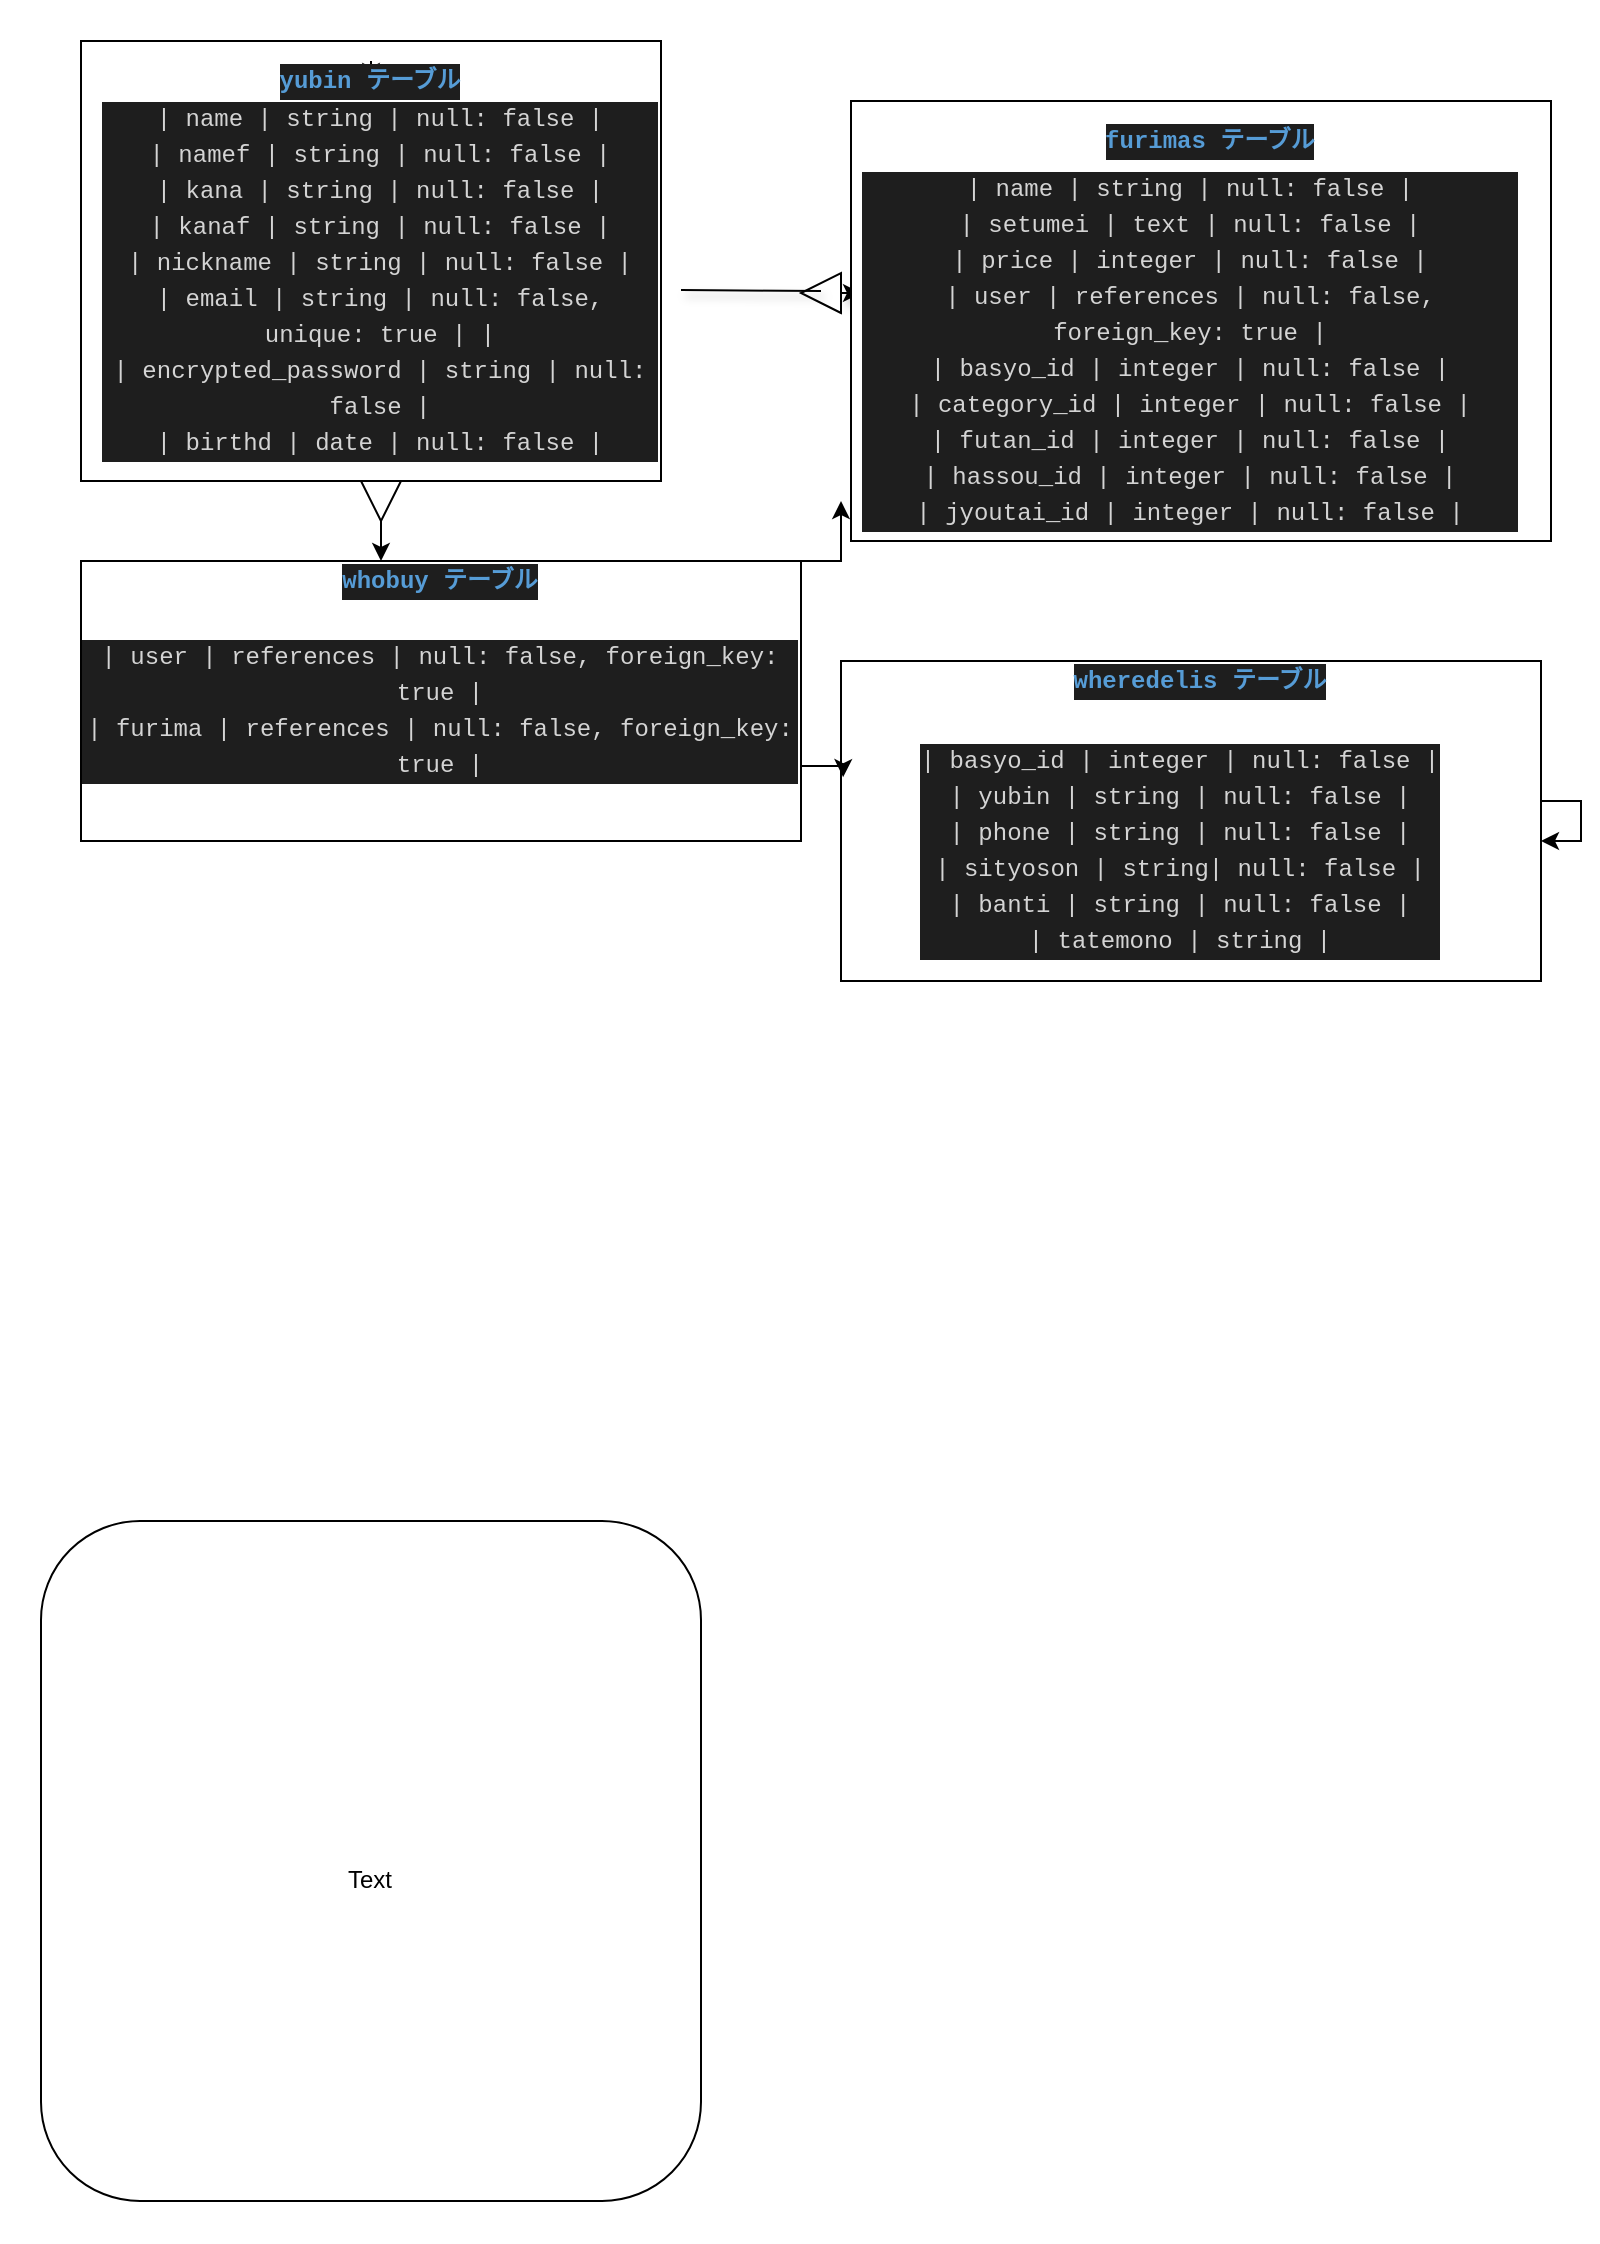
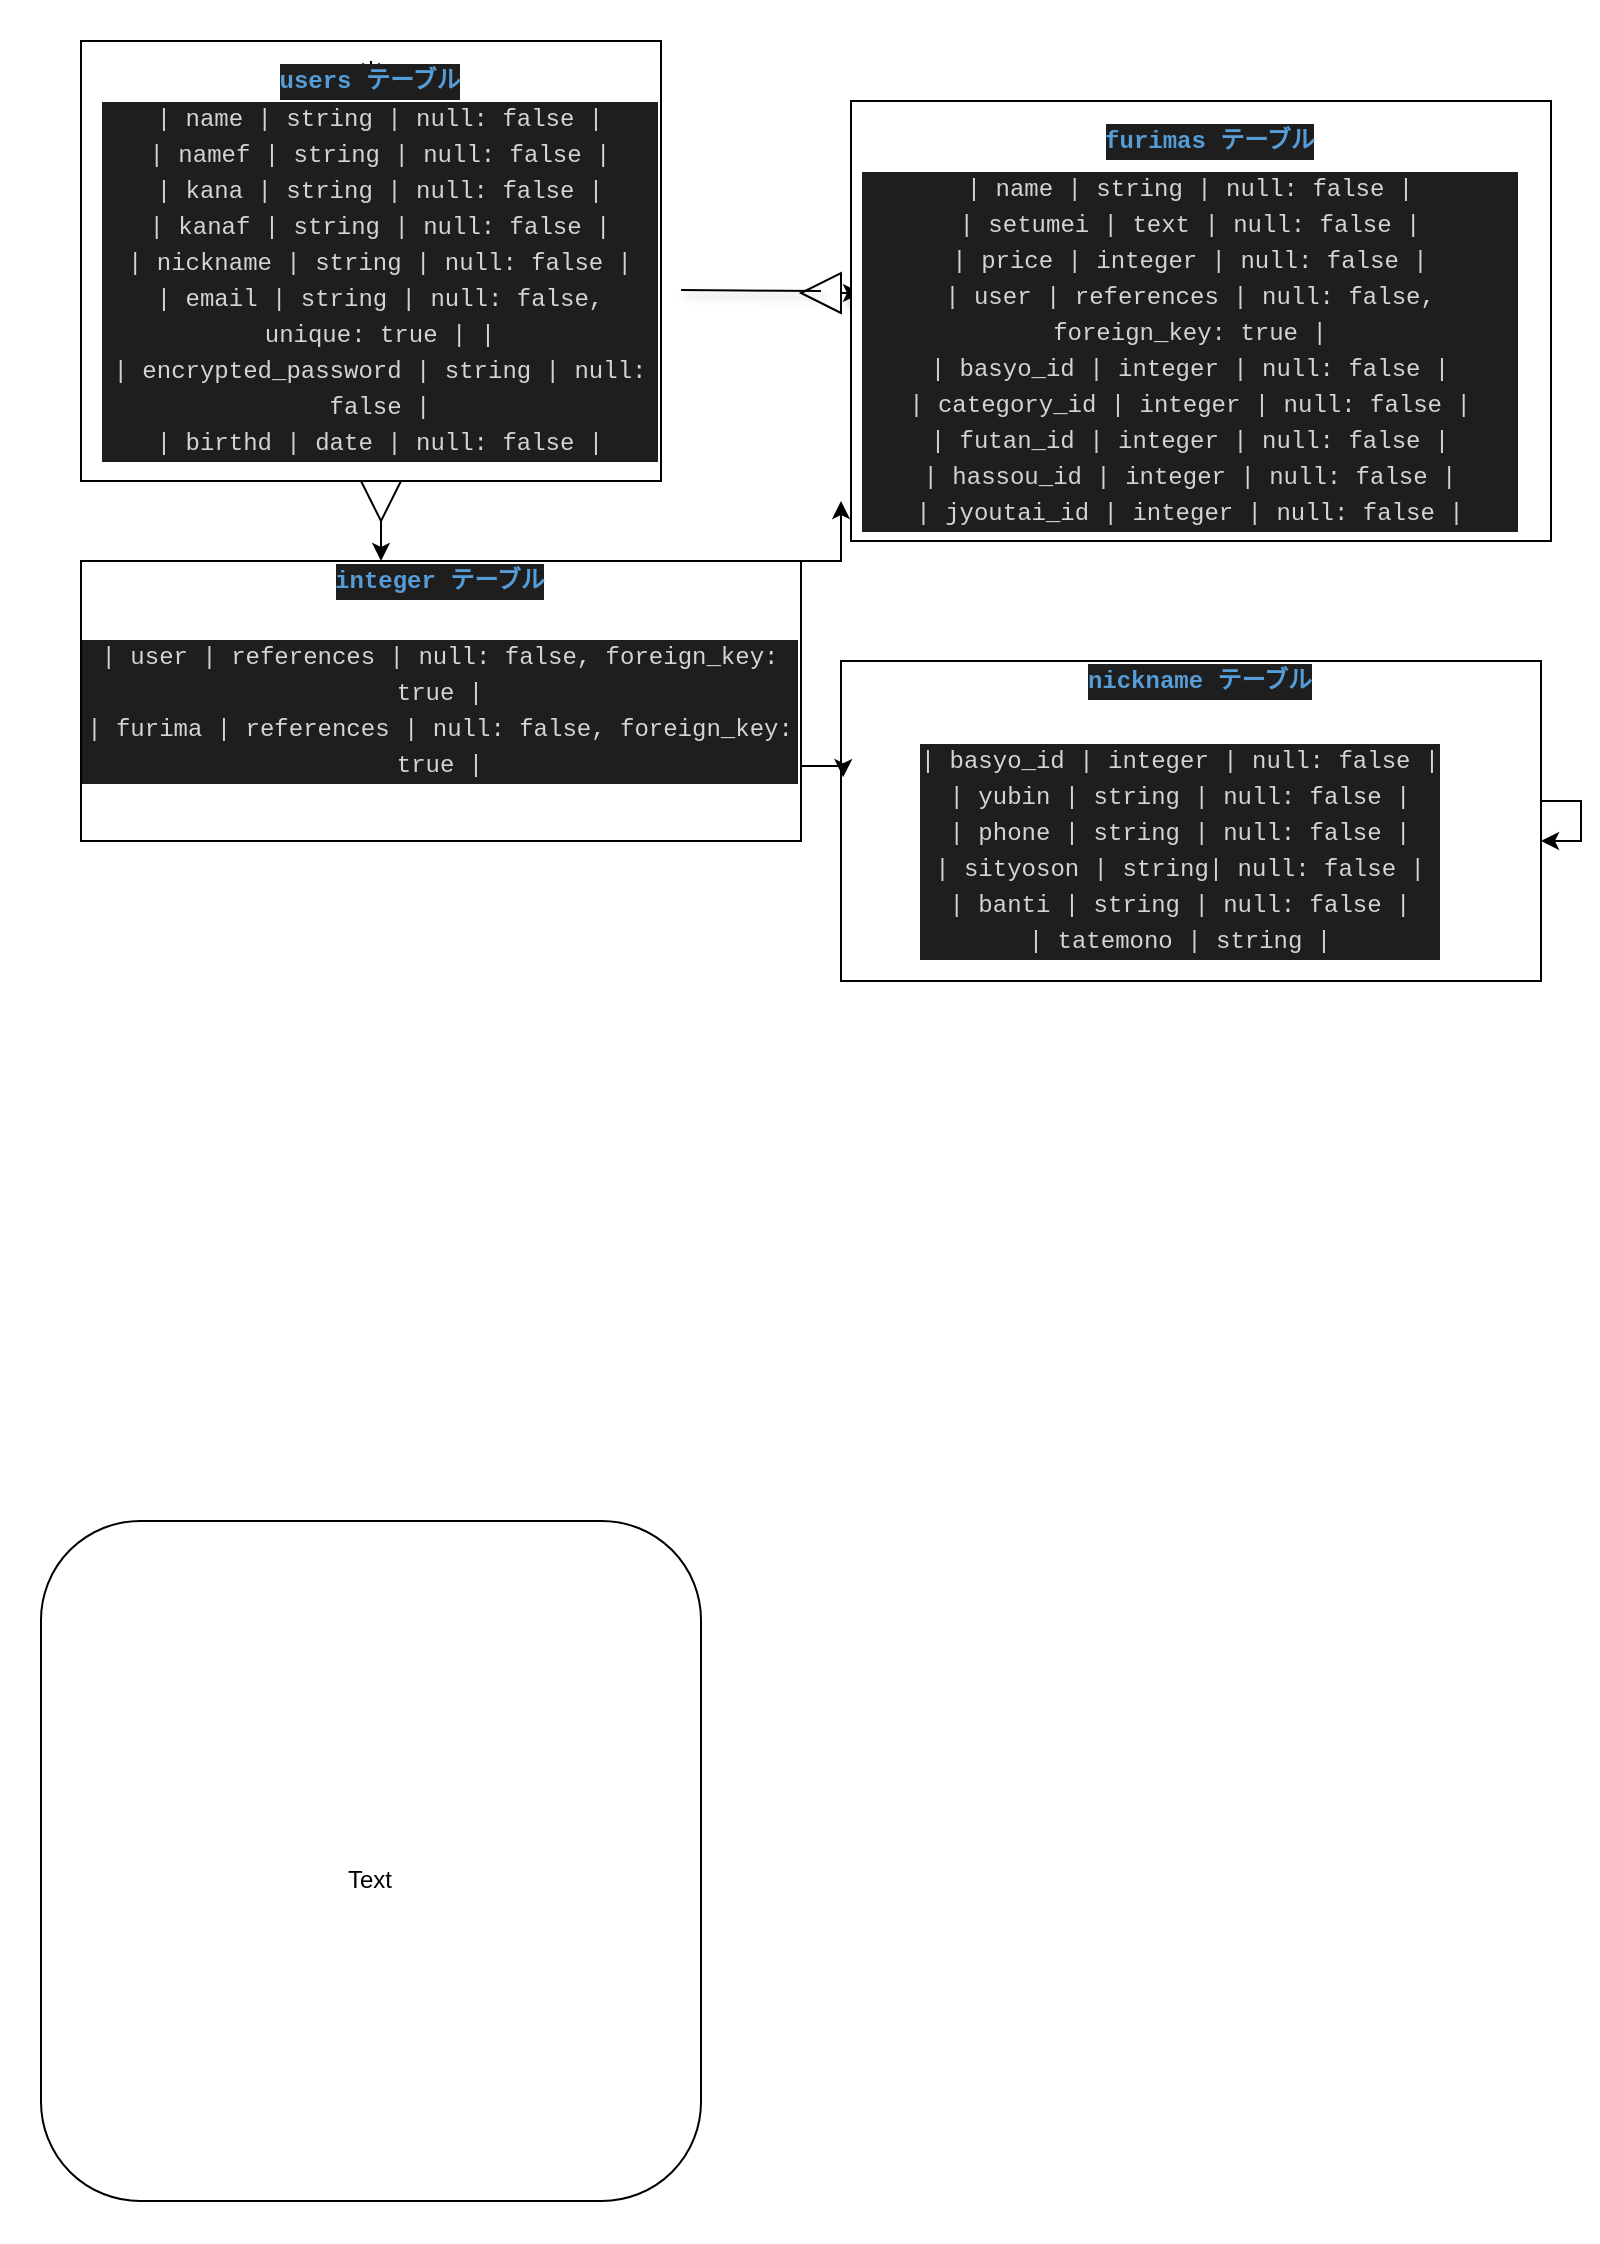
node "yubin テーブル": label "yubin テーブル" -> "users テーブル"
node "whobuy テーブル": label "whobuy テーブル" -> "integer テーブル"
node "wheredelis テーブル": label "wheredelis テーブル" -> "nickname テーブル"
